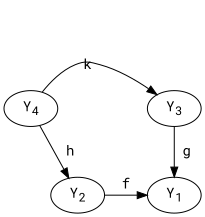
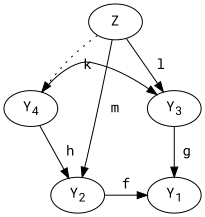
node "Z": added
